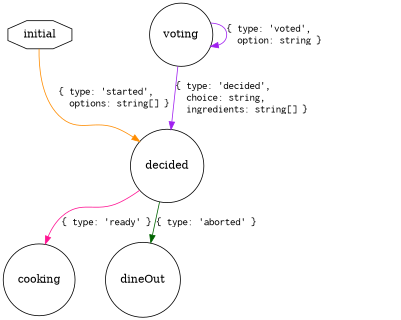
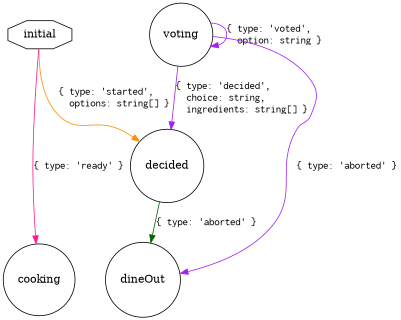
edge "voting" -> "dineOut": added, label "{ type: 'aborted' }"
edge "decided" -> "cooking": now "initial" -> "cooking"
